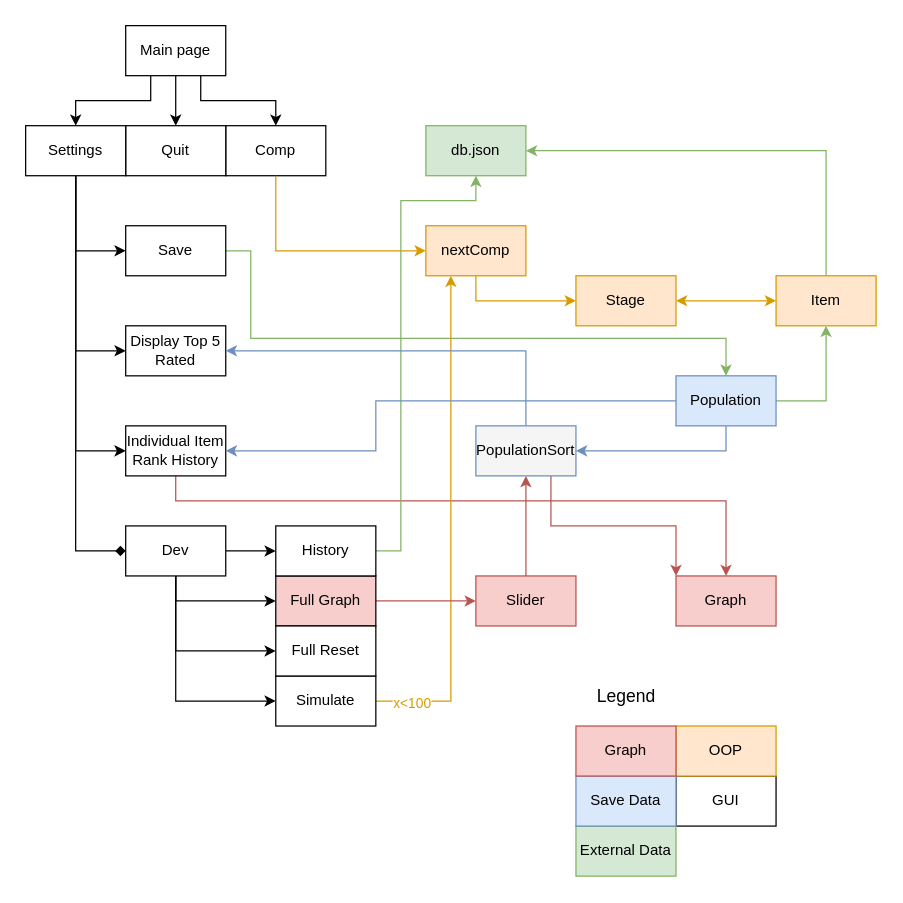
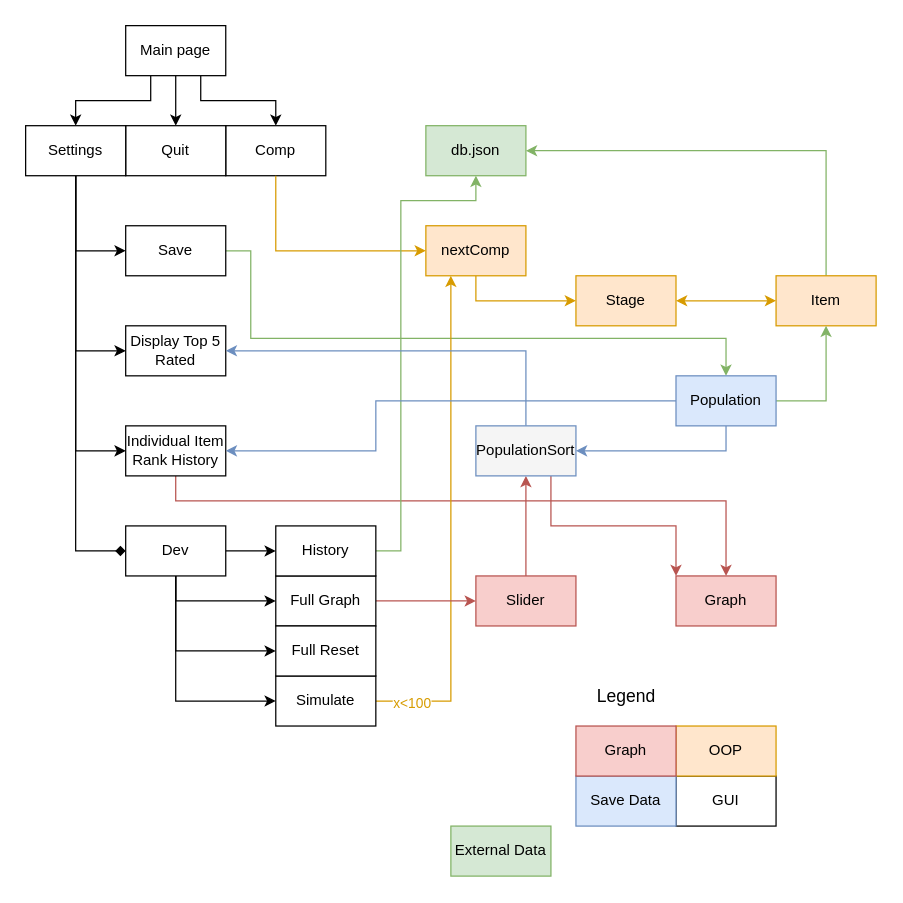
node "Full Graph": fillcolor #f8cecc -> #ffffff
node "External Data": moved (626, 851) -> (501, 851)
